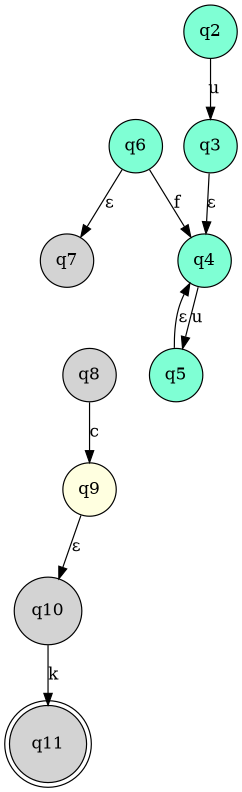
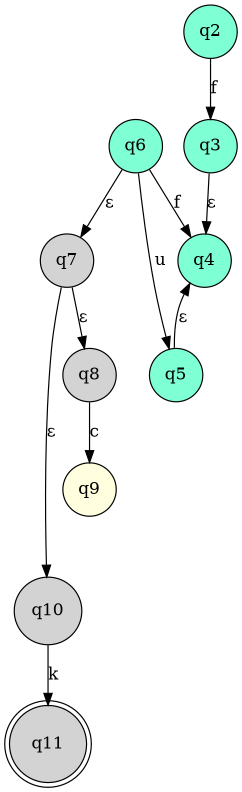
edge "q2" -> "q3": label "u" -> "f"
edge "q7" -> "q8": added, label "ε"
edge "q4" -> "q5": now "q6" -> "q5"
edge "q9" -> "q10": now "q7" -> "q10"
